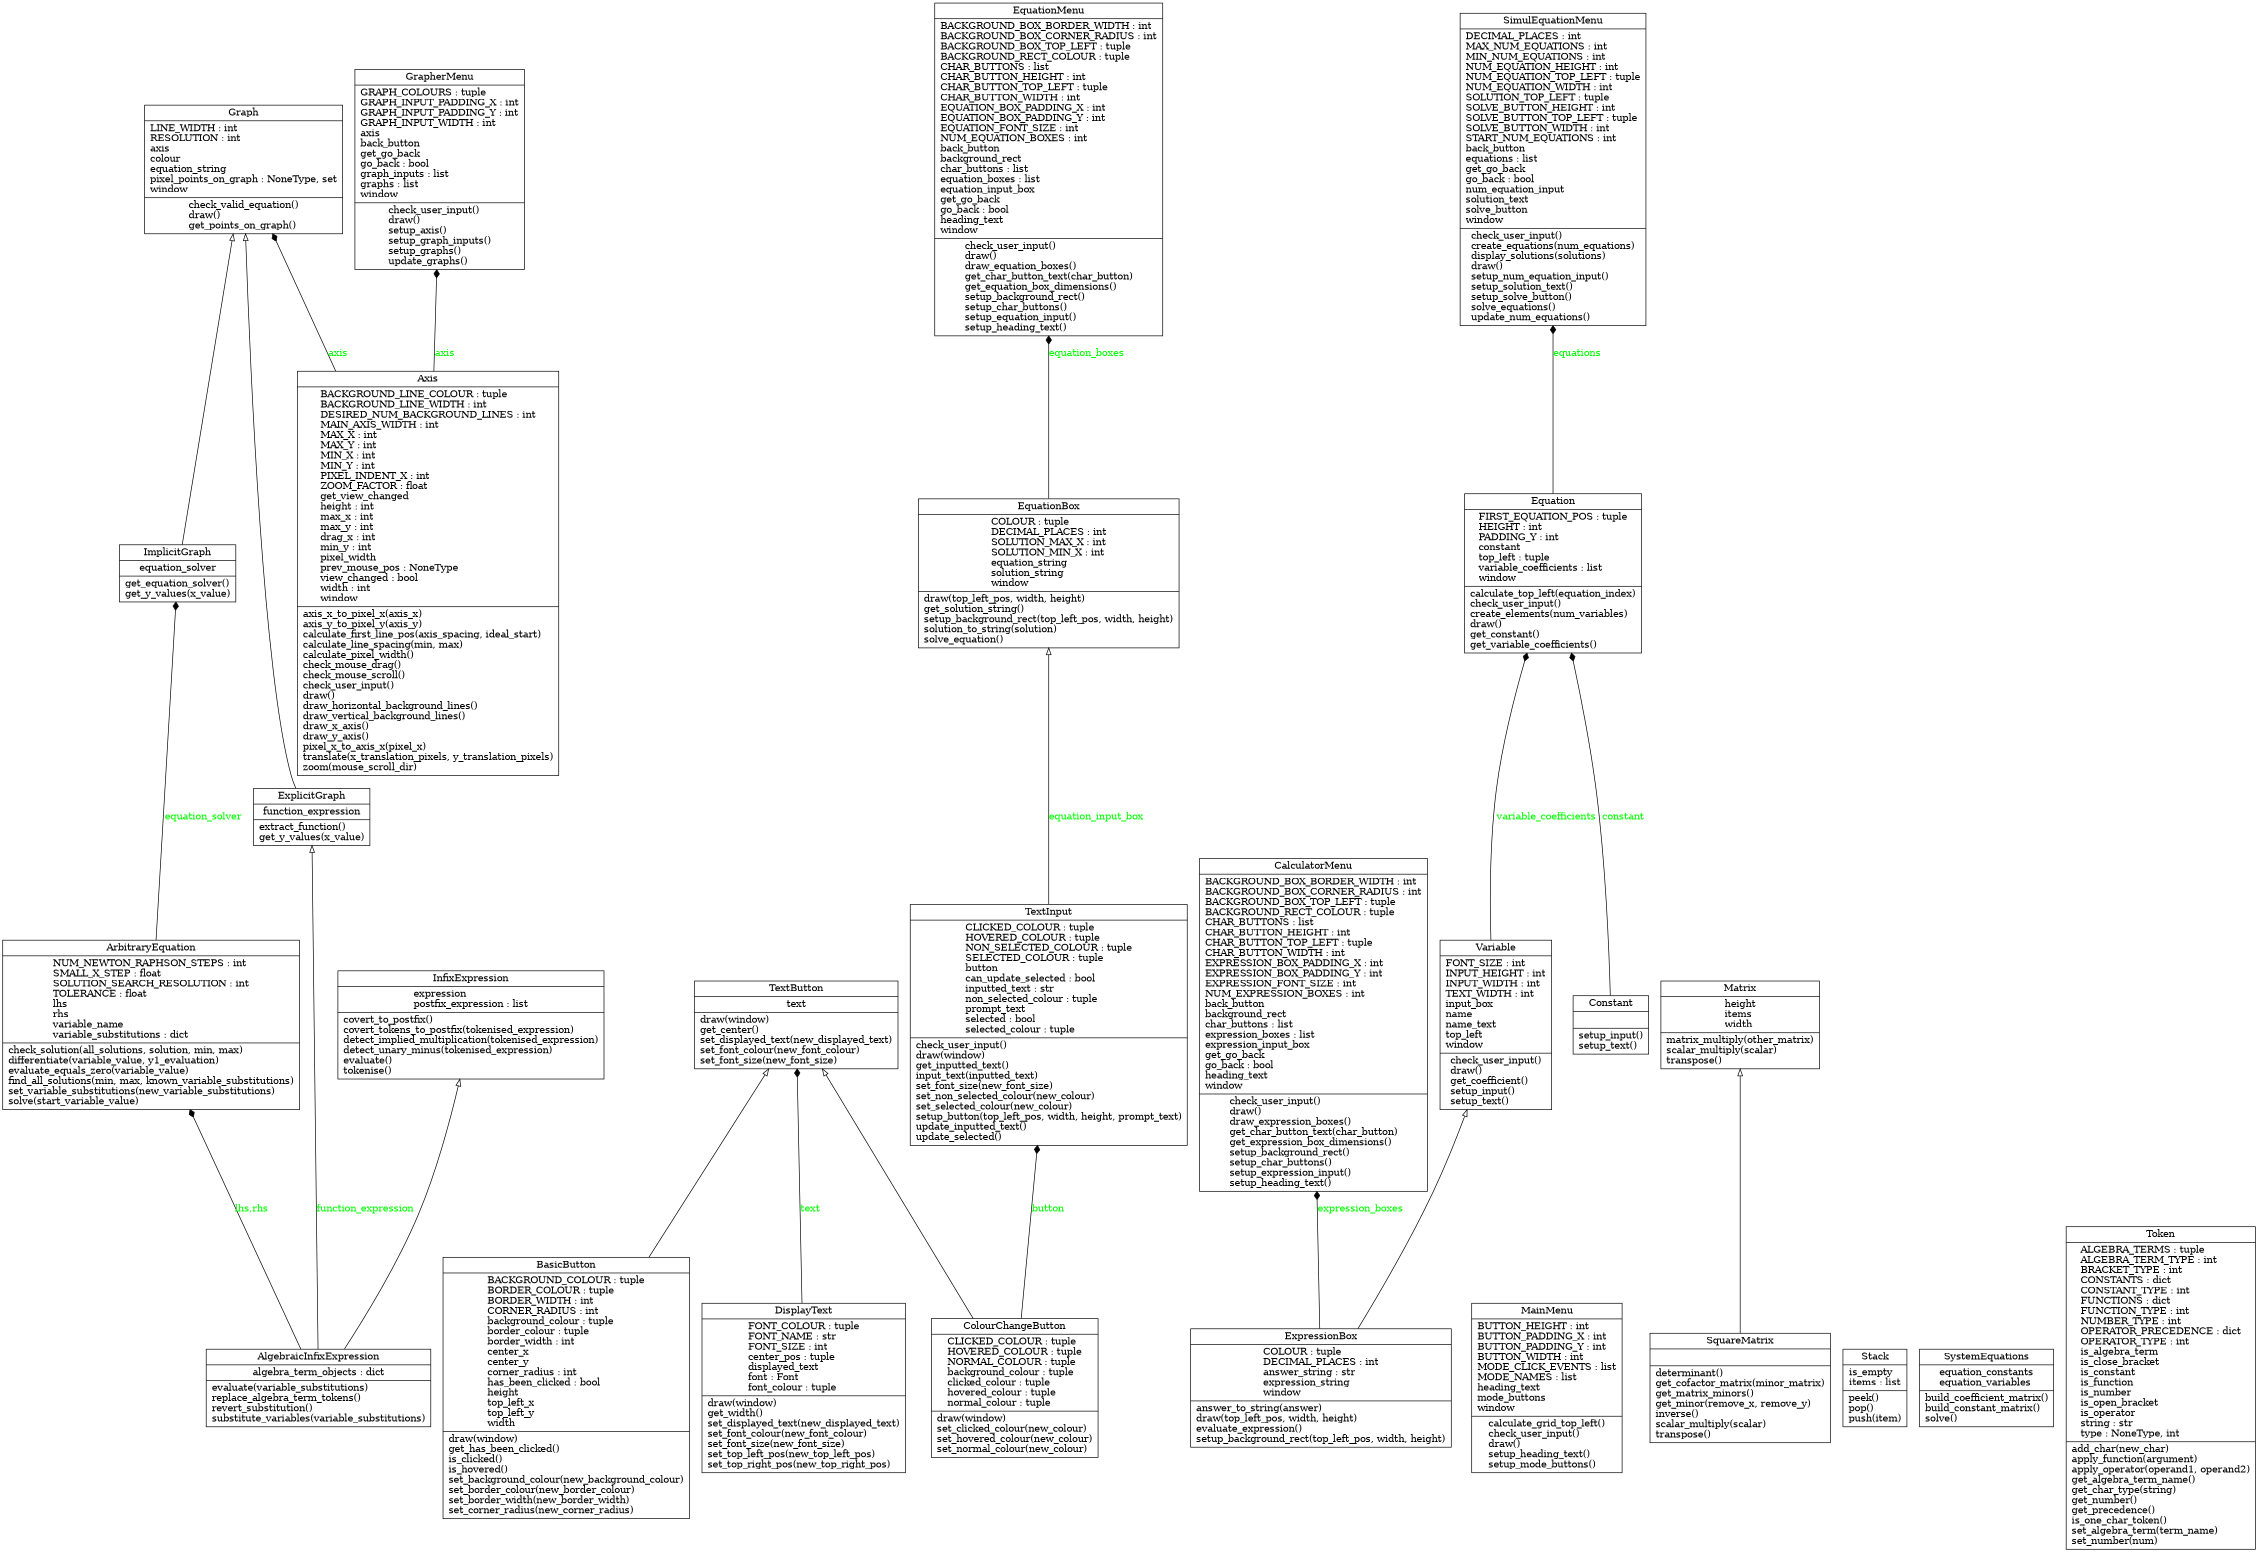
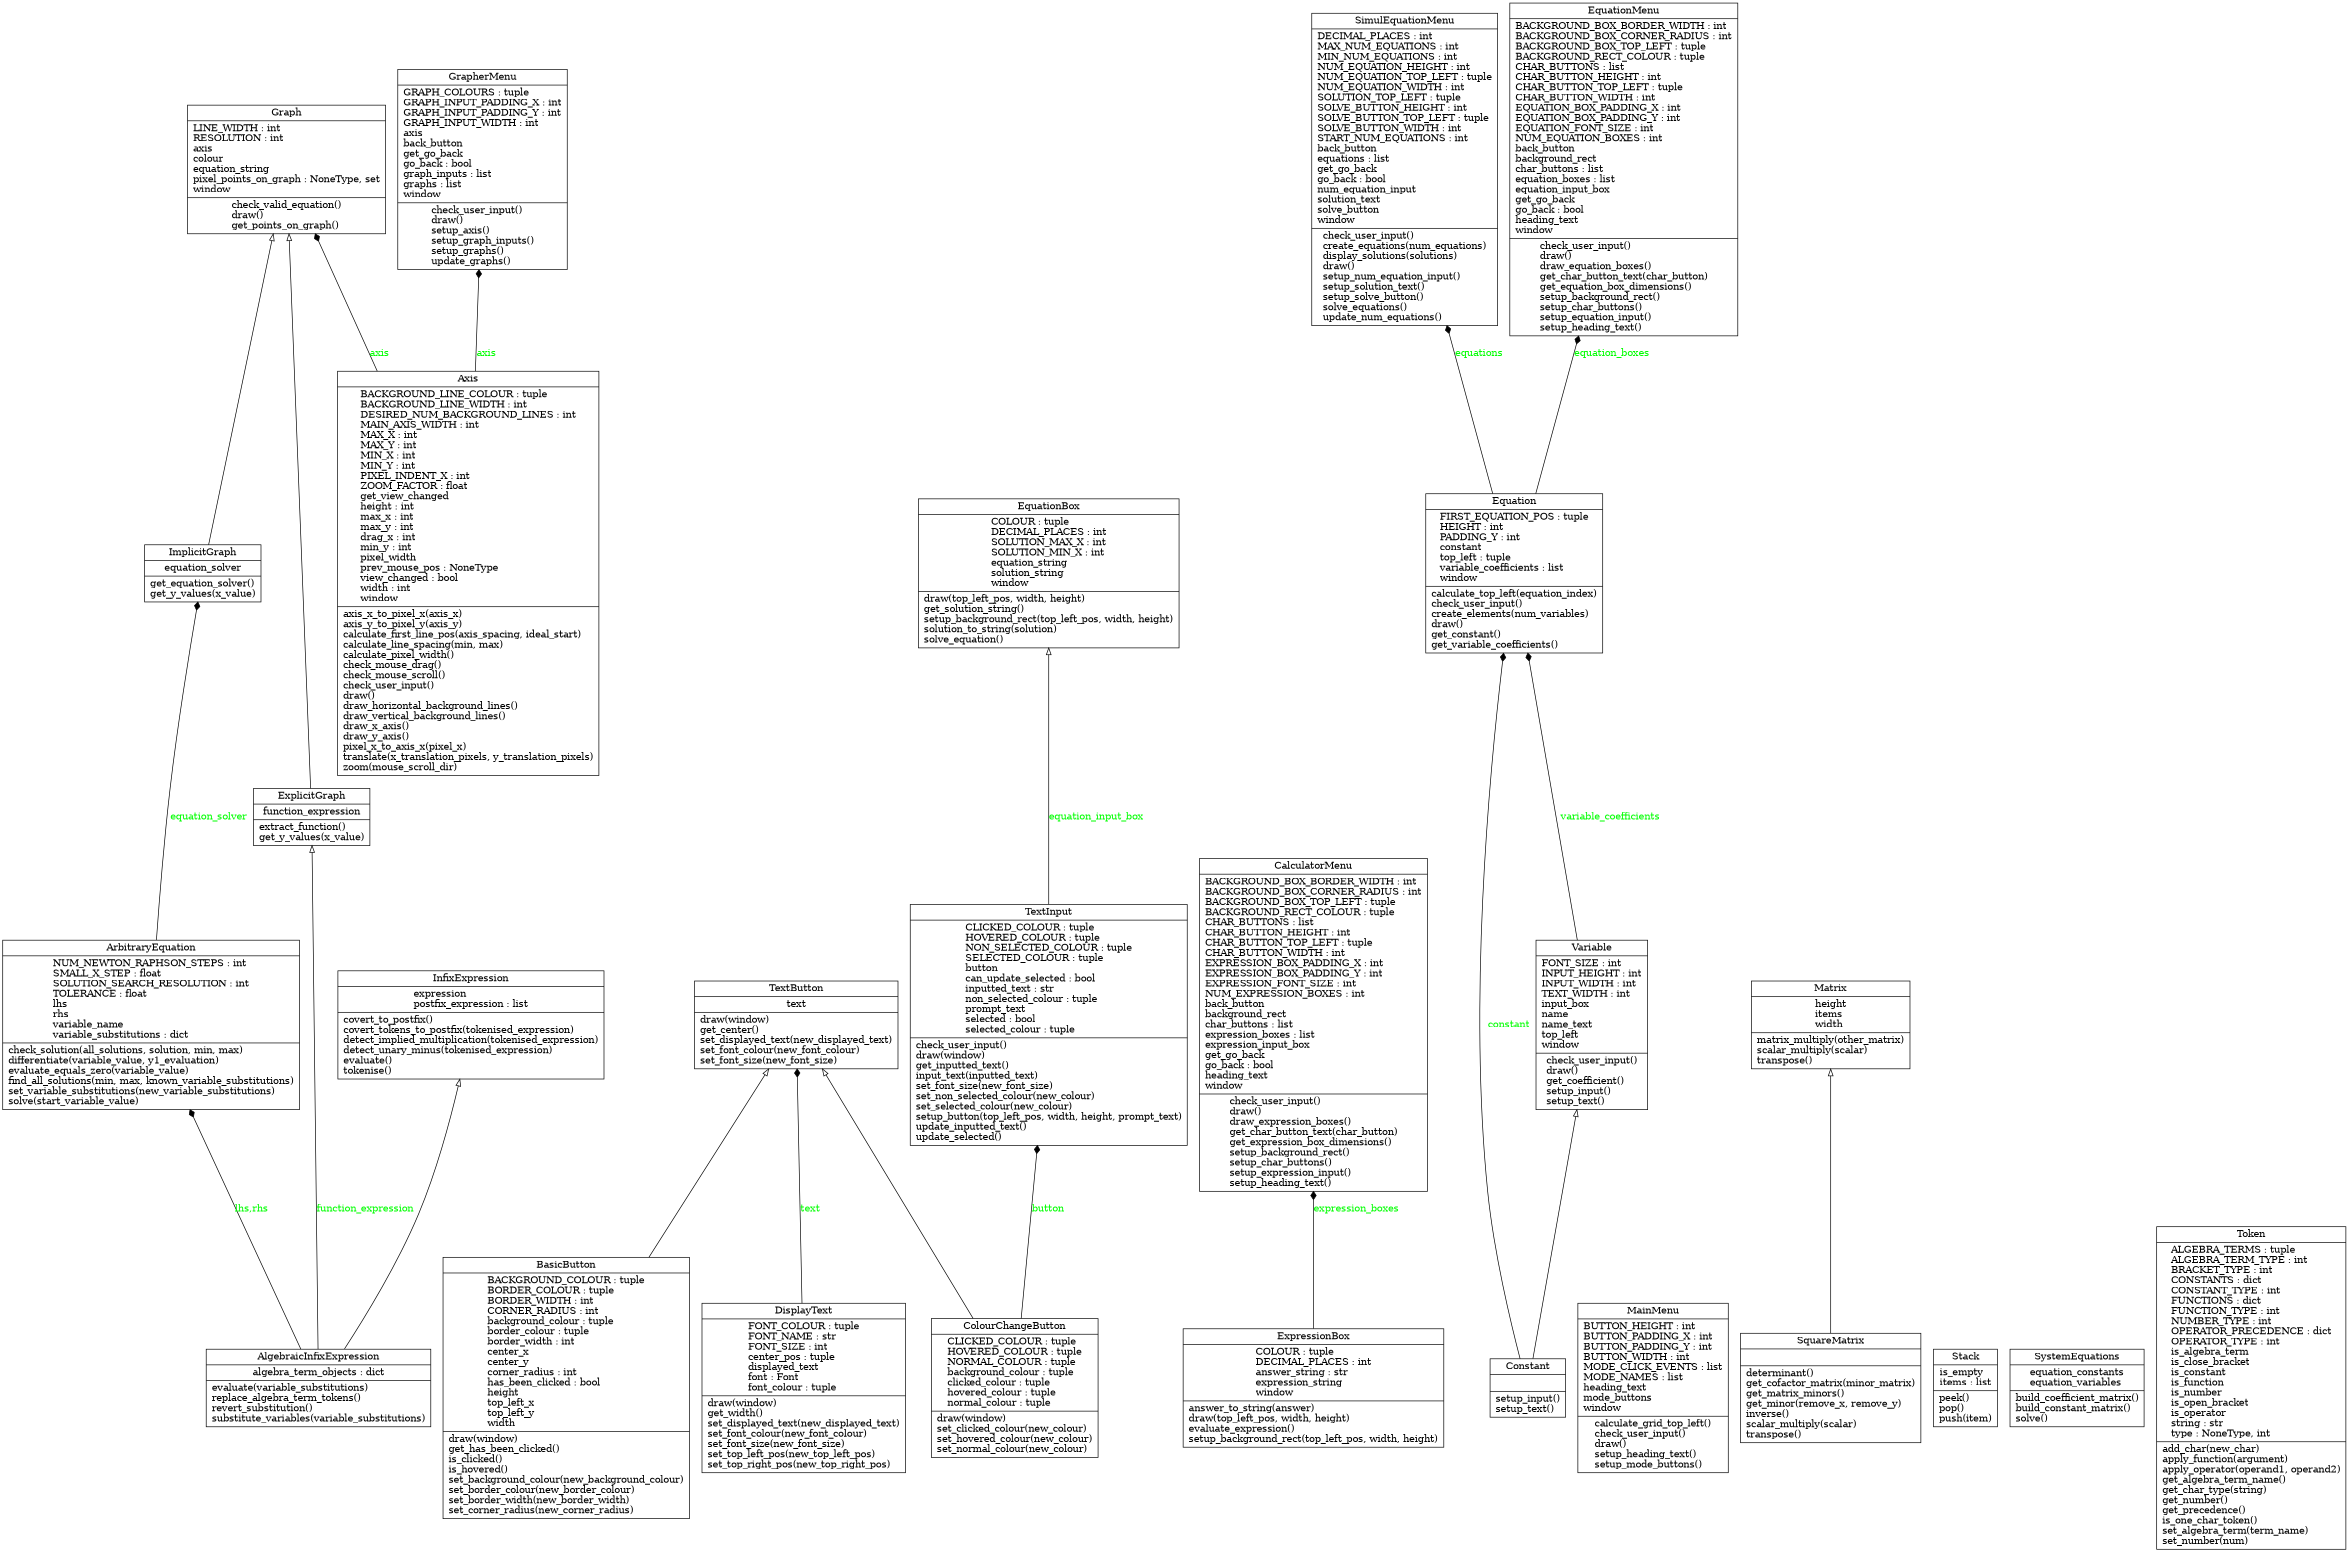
edge "EquationBox" -> "EquationMenu": now "Equation" -> "EquationMenu"
edge "ExpressionBox" -> "Variable": now "Constant" -> "Variable"
